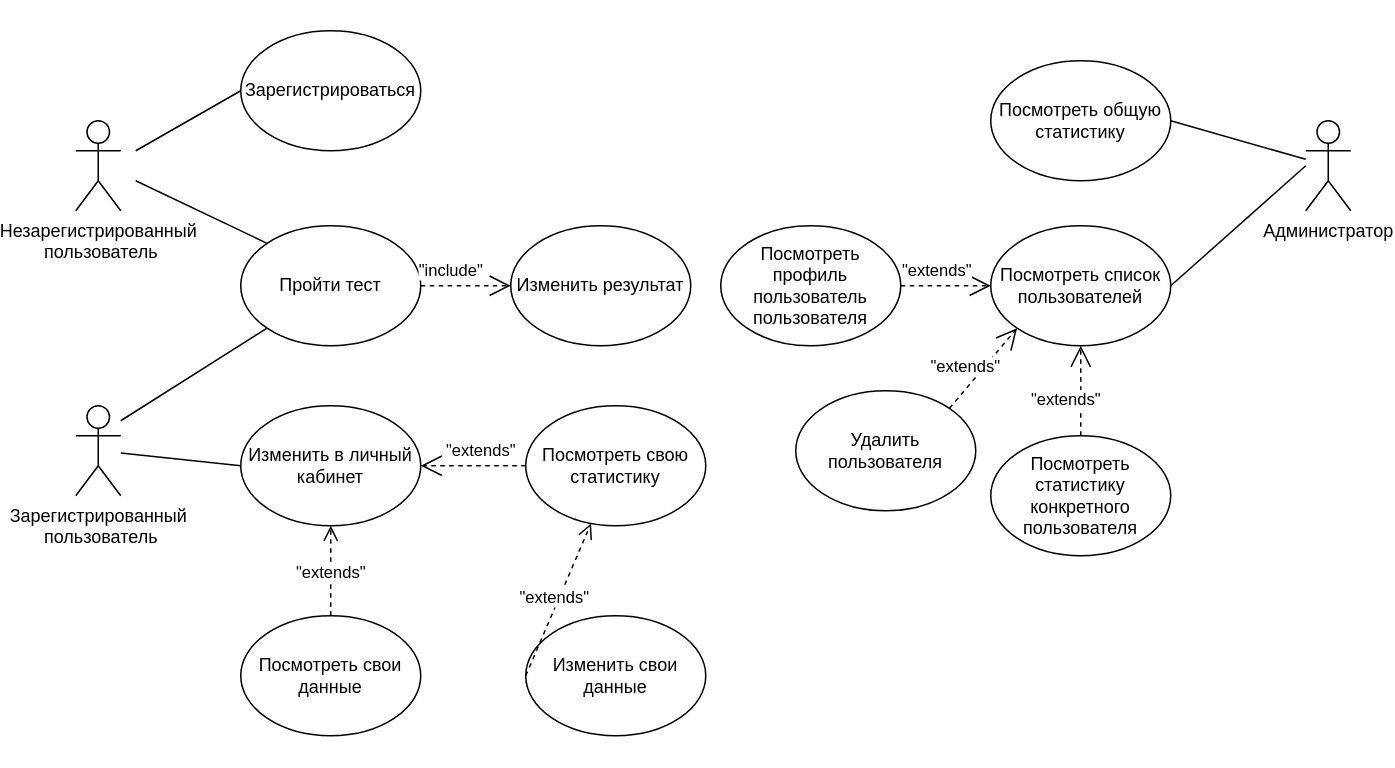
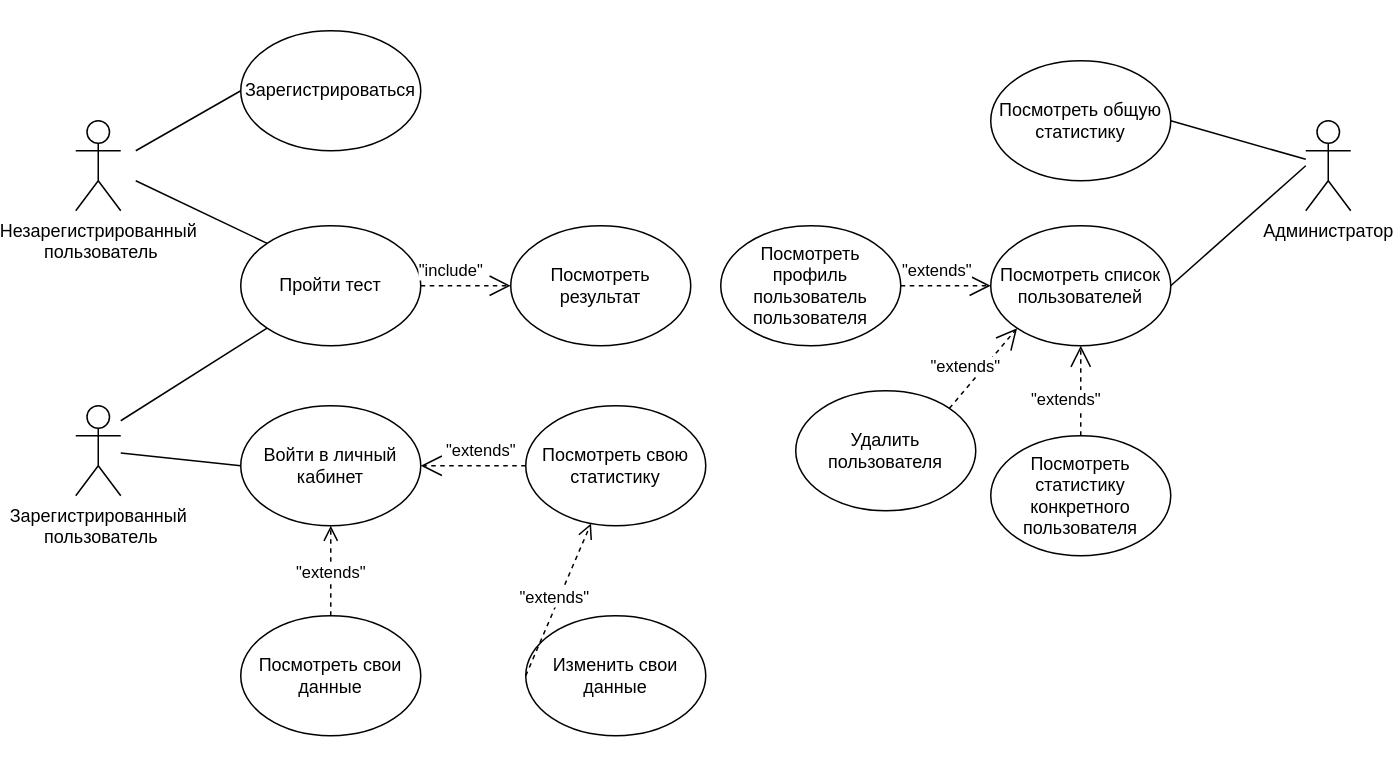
node "Изменить результат": label "Изменить результат" -> "Посмотреть результат"
node "Изменить в личный кабинет": label "Изменить в личный кабинет" -> "Войти в личный кабинет"
